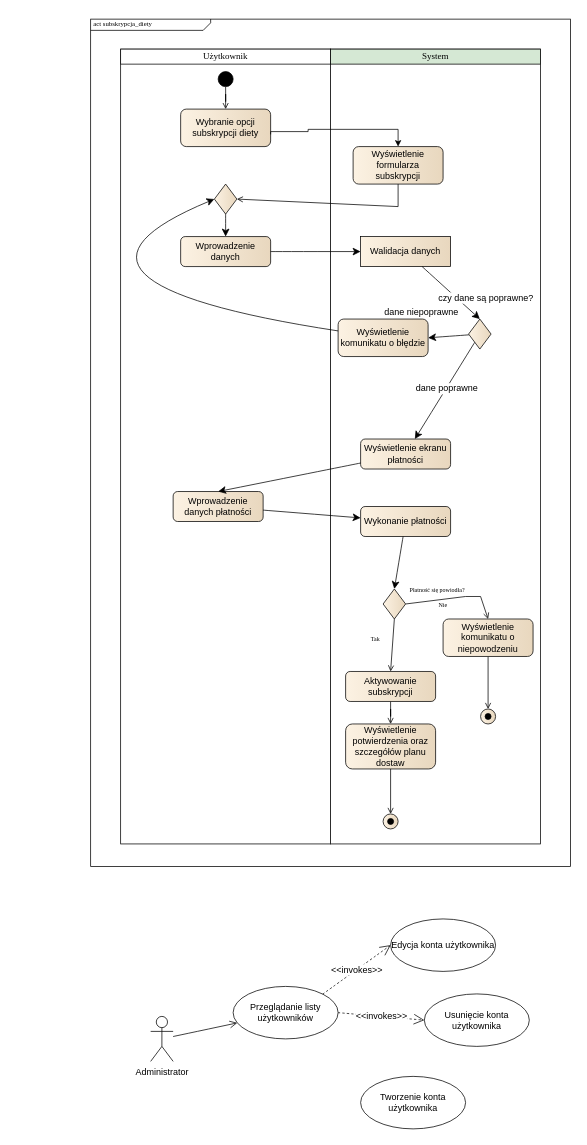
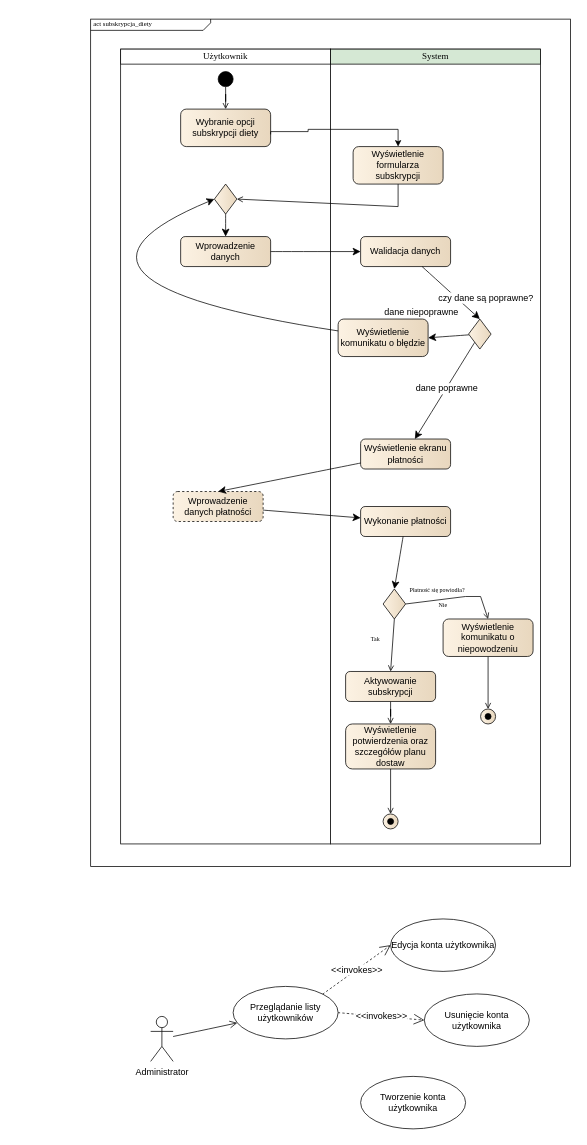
node "Walidacja danych": shape rectangle -> rounded rectangle
node "Wprowadzenie danych płatności": style solid -> dashed
